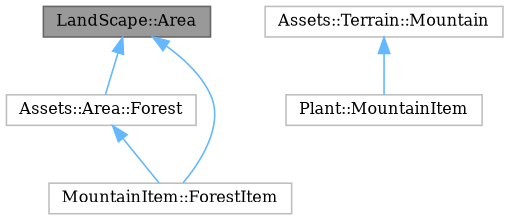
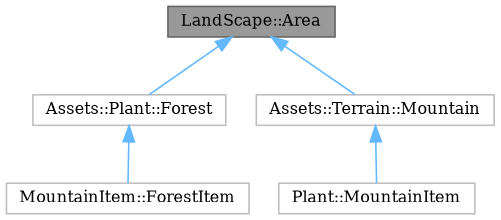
edge "MountainItem::ForestItem" -> "LandScape::Area": now "Assets::Terrain::Mountain" -> "LandScape::Area"
node "Assets::Area::Forest": label "Assets::Area::Forest" -> "Assets::Plant::Forest"
